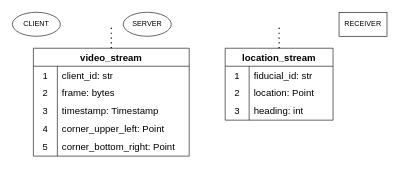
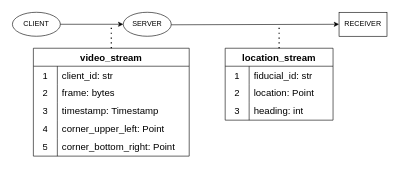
edge "CLIENT" -> "SERVER": added
edge "SERVER" -> "RECEIVER": added
